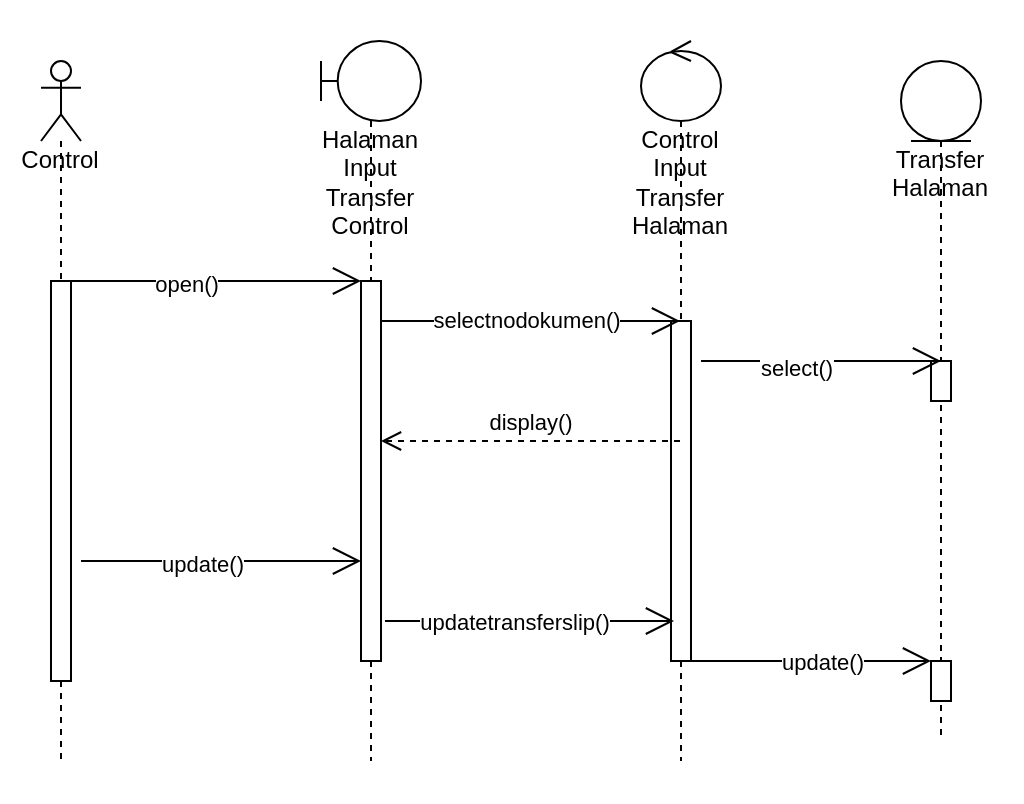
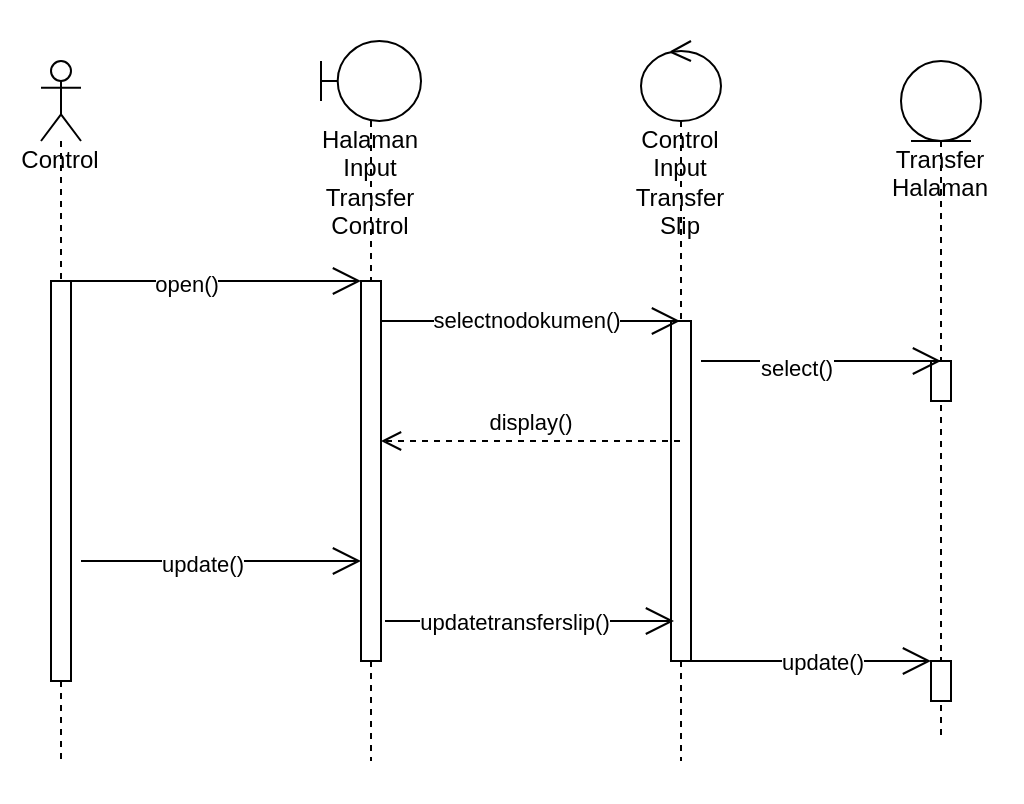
node "Control Input Transfer Halaman": label "Control Input Transfer Halaman" -> "Control Input Transfer Slip"
